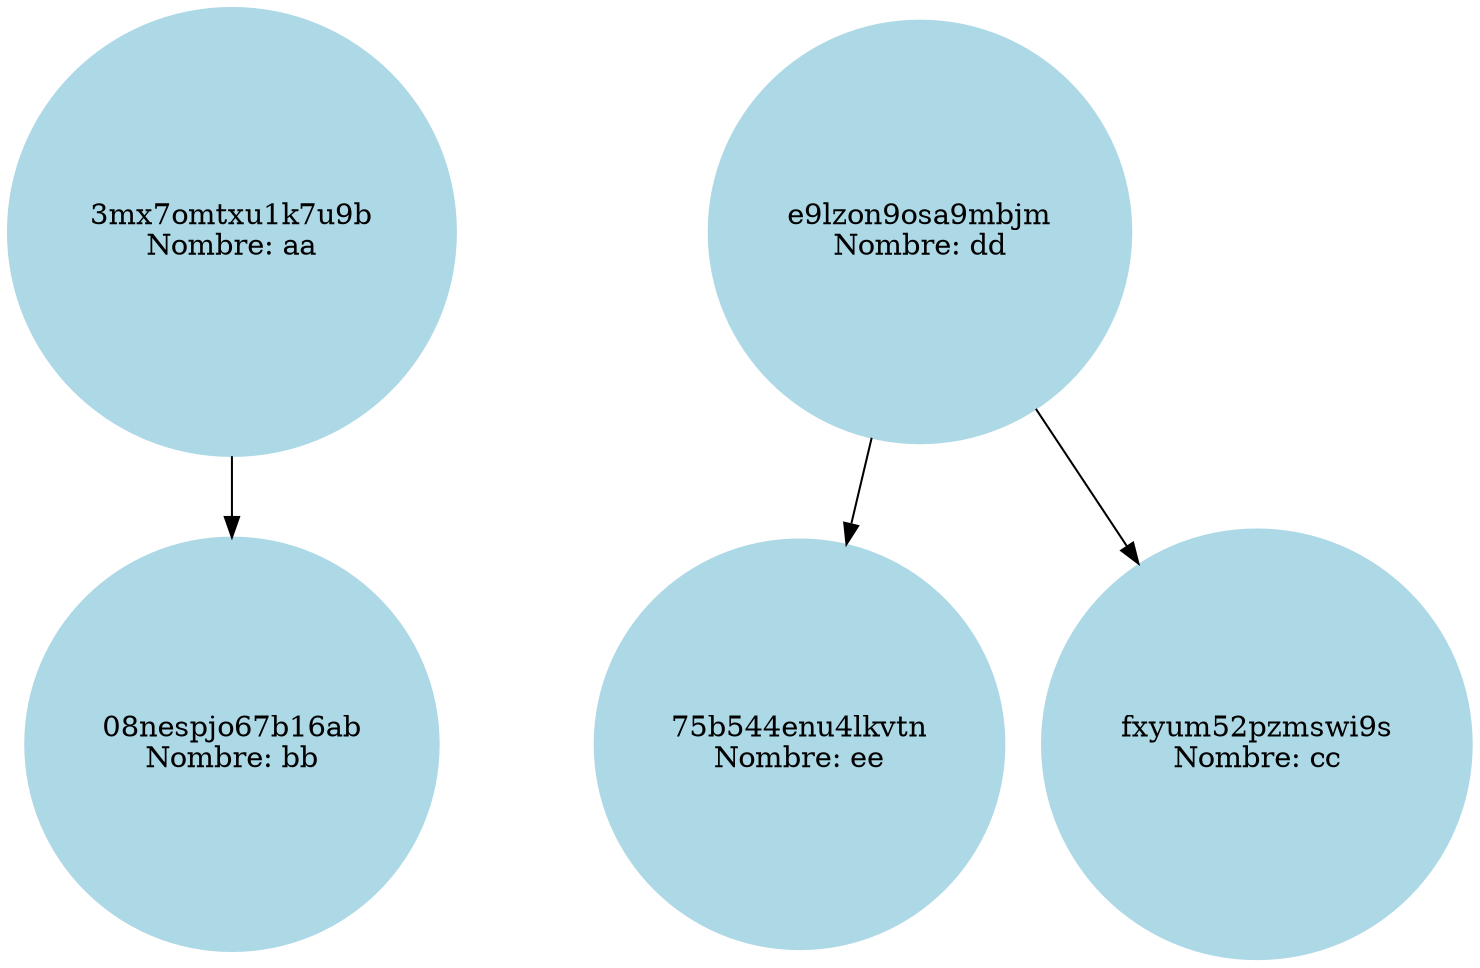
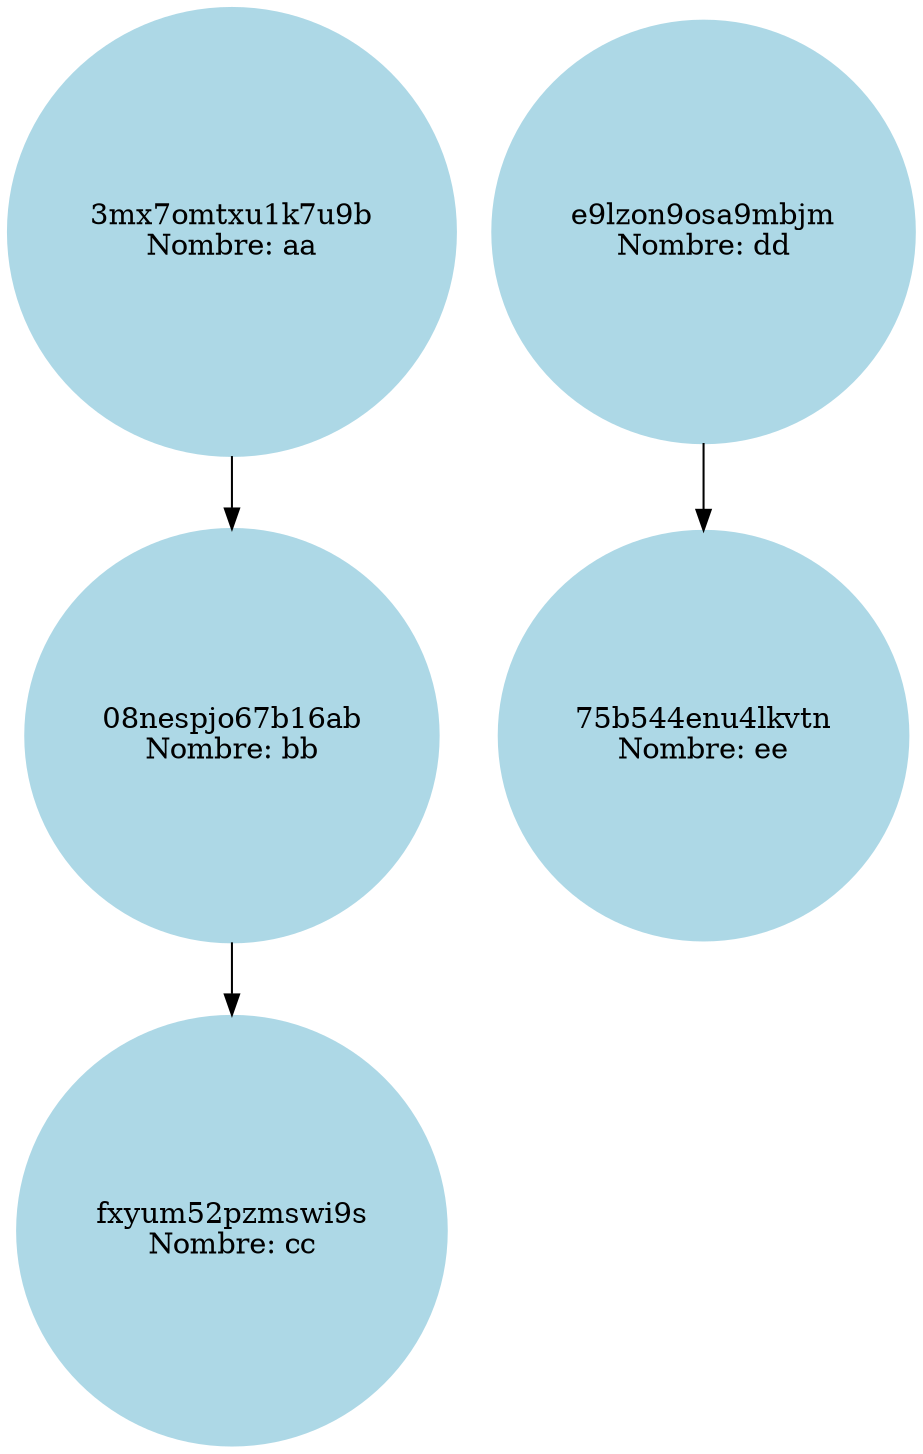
edge "e9lzon9osa9mbjm Nombre: dd" -> "fxyum52pzmswi9s Nombre: cc": now "08nespjo67b16ab Nombre: bb" -> "fxyum52pzmswi9s Nombre: cc"
